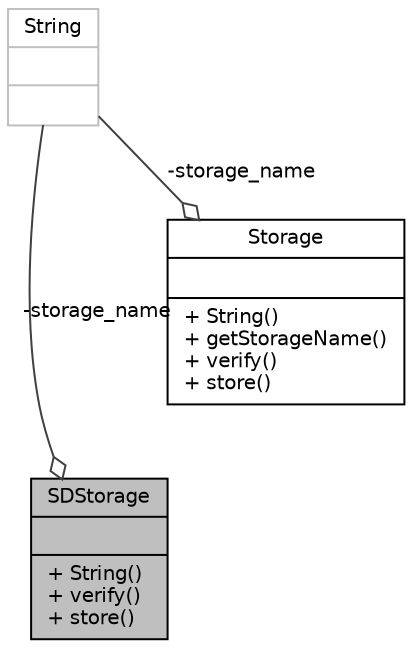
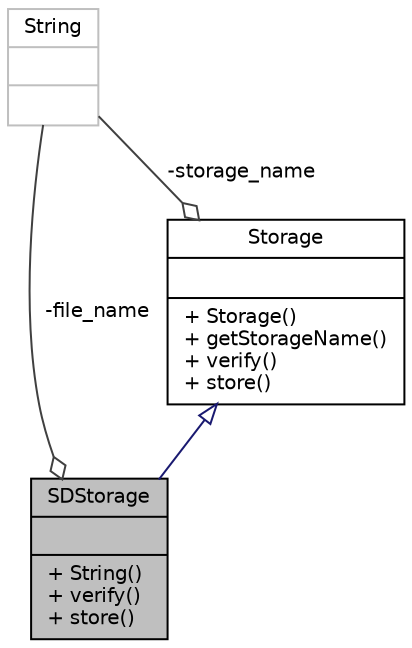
edge "String" -> "SDStorage": label " -storage_name" -> " -file_name"
node "Storage": text "+ String()" -> "+ Storage()"
edge "SDStorage" -> "Storage": added
